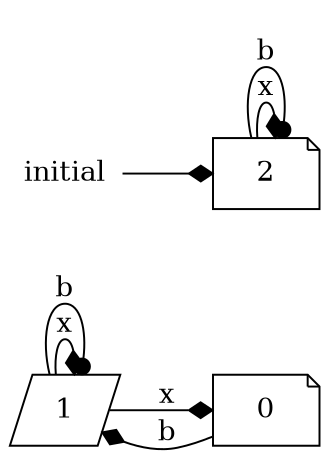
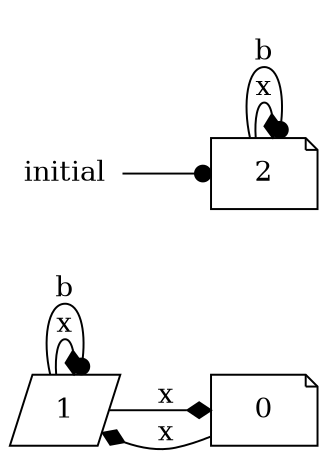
edge "initial" -> "2": arrowhead diamond -> dot
edge "0" -> "1": label "b" -> "x"
